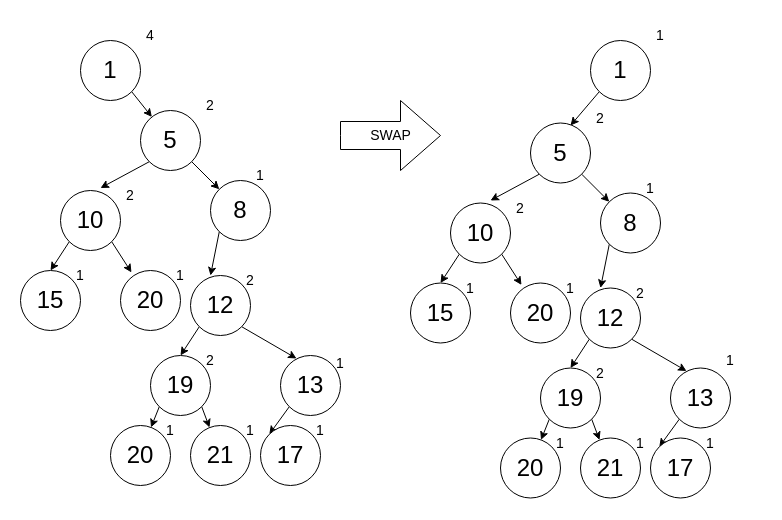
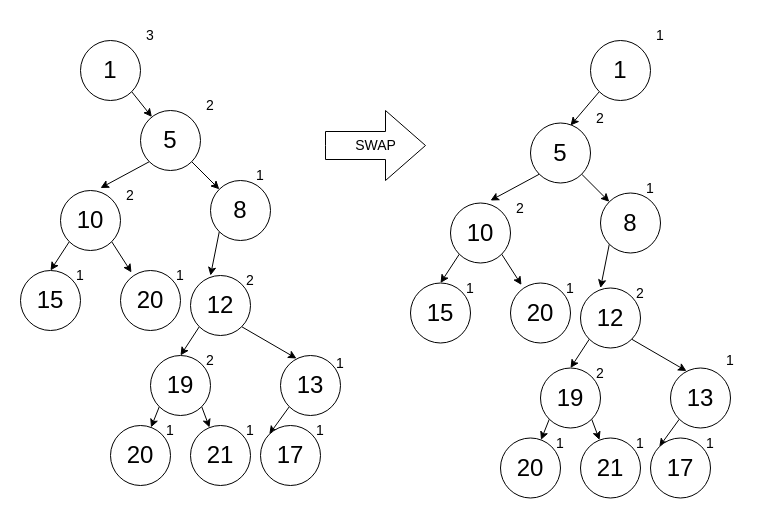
node "4": label "4" -> "3"
node "SWAP": moved (391, 136) -> (376, 146)
